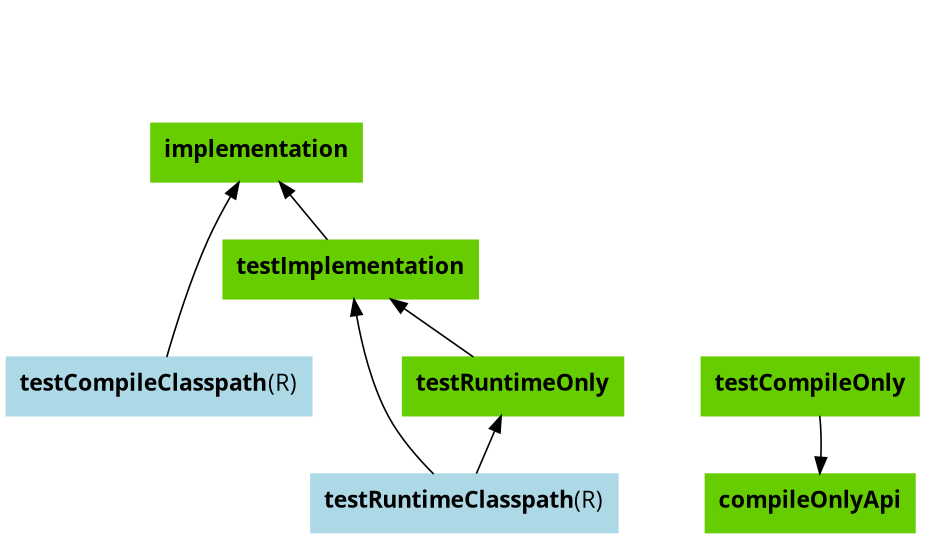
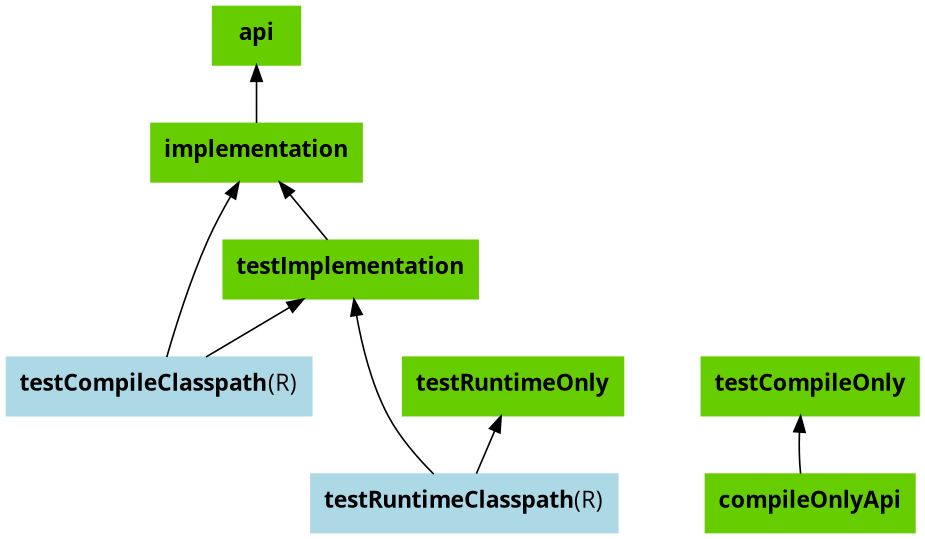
node "api": added
edge "testRuntimeOnly" -> "testImplementation": now "testCompileClasspath" -> "testImplementation"
edge "testCompileOnly" -> "compileOnlyApi": reversed
